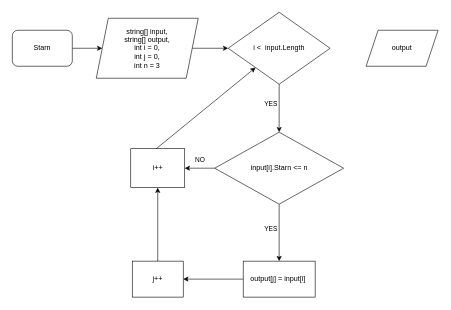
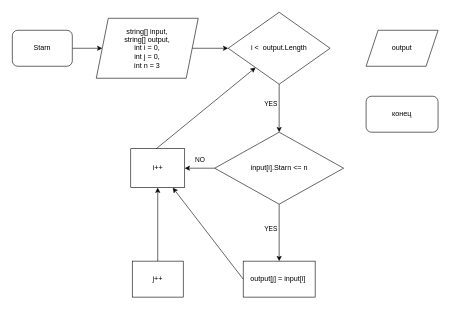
node "i < input.Length": label "i < input.Length" -> "i < output.Length"
node "конец": added
edge "output[j] = input[i]" -> "j++": now "output[j] = input[i]" -> "i++"
